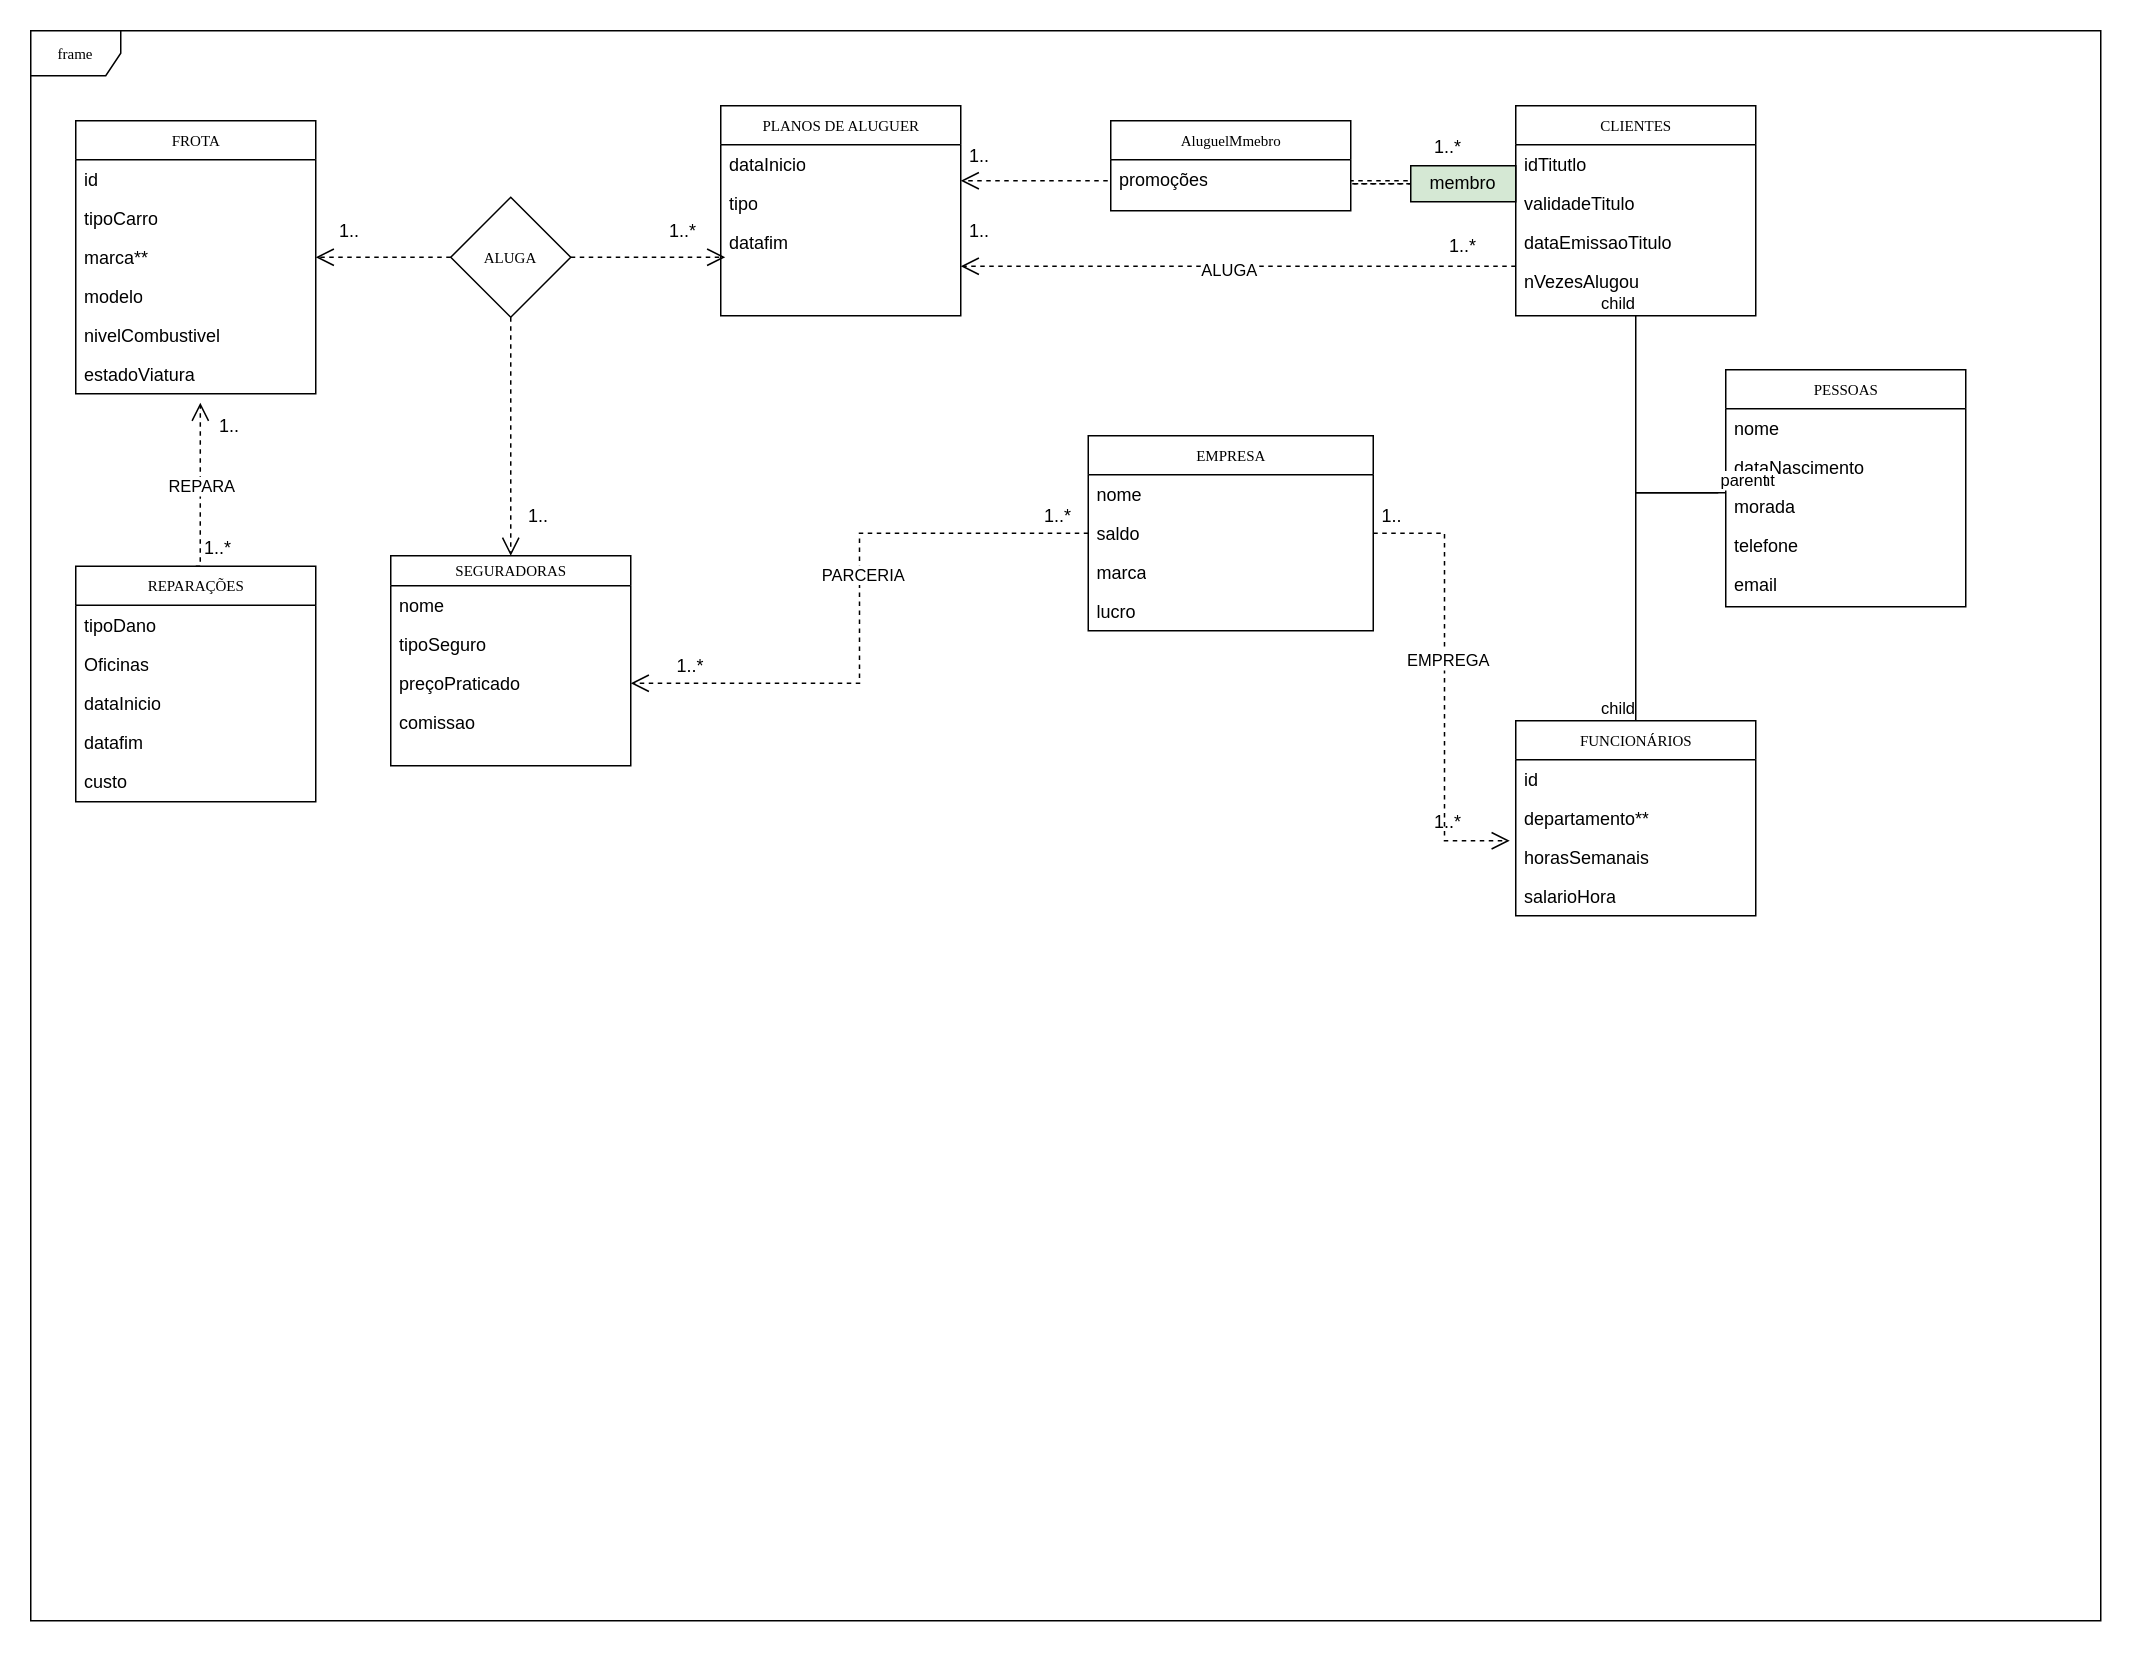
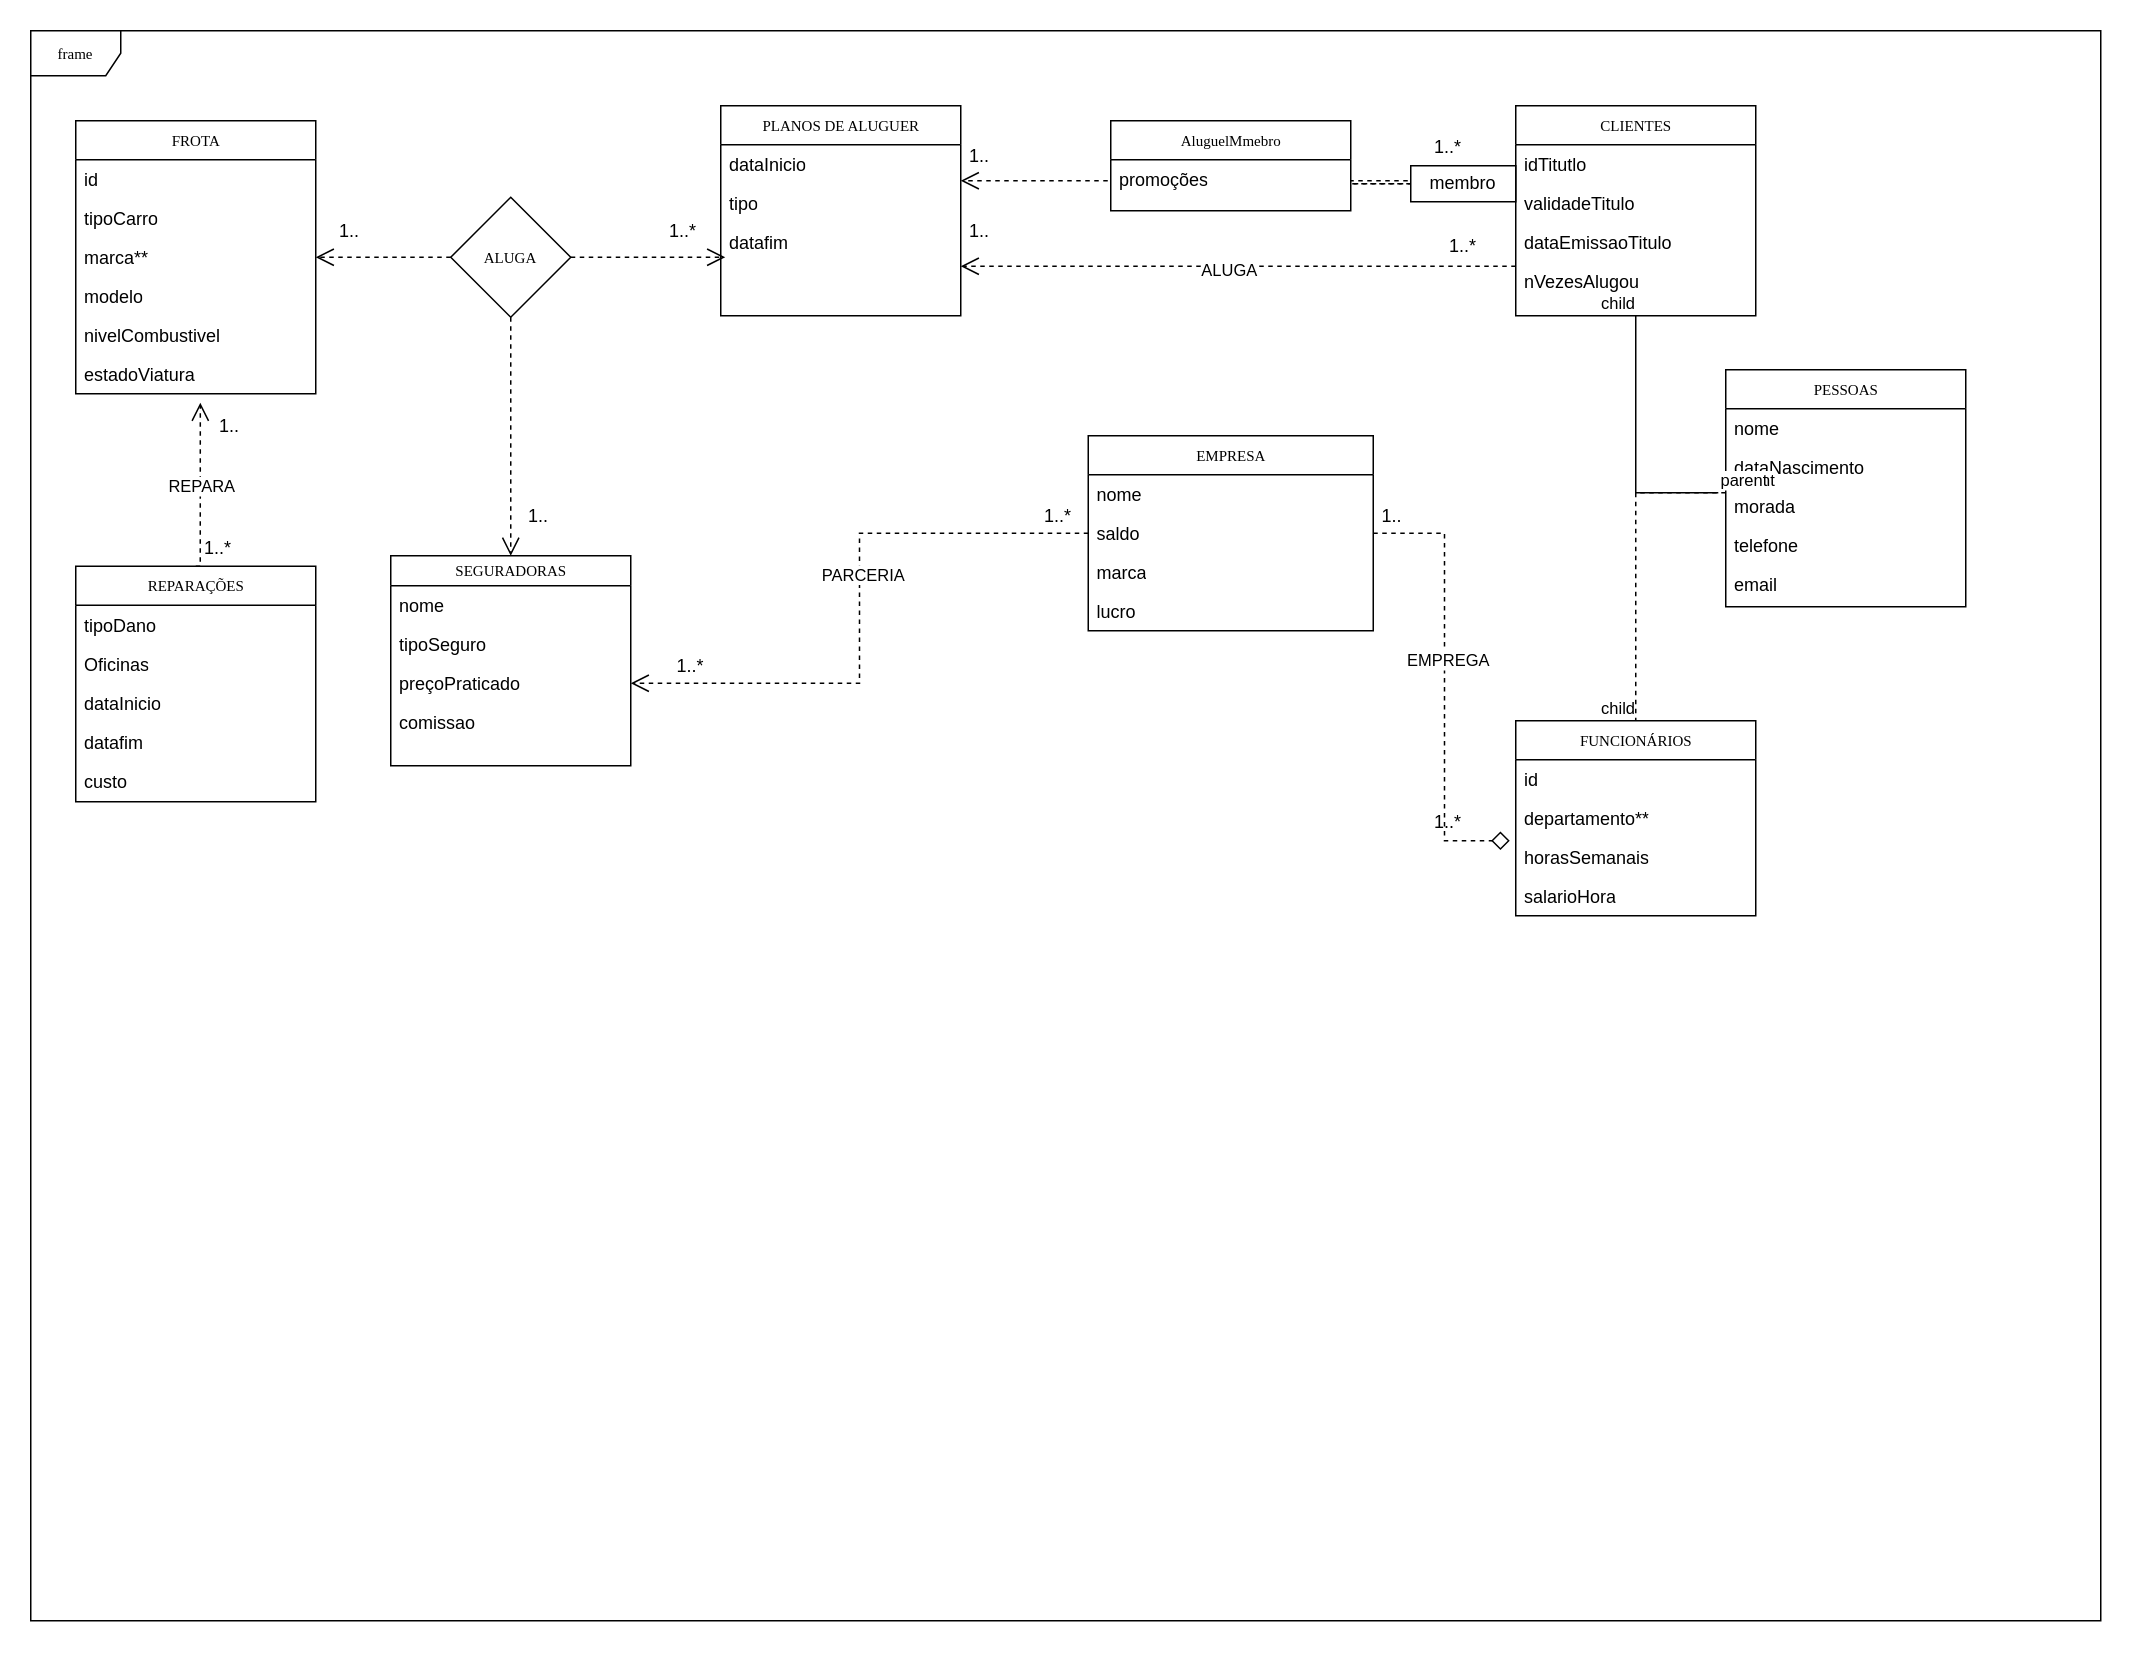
node "membro": fillcolor #d5e8d4 -> #ffffff
edge "morada" -- "FUNCIONÁRIOS": style solid -> dashed
edge "saldo" -> "horasSemanais": arrowhead open -> diamond
